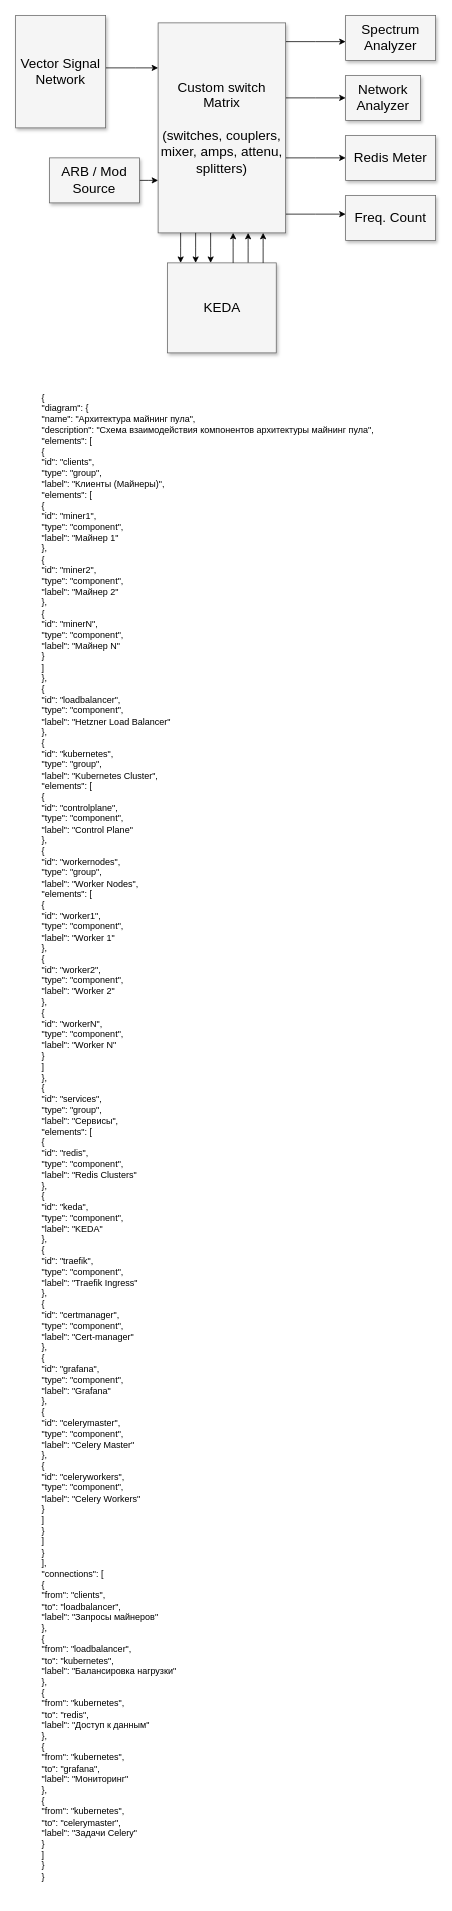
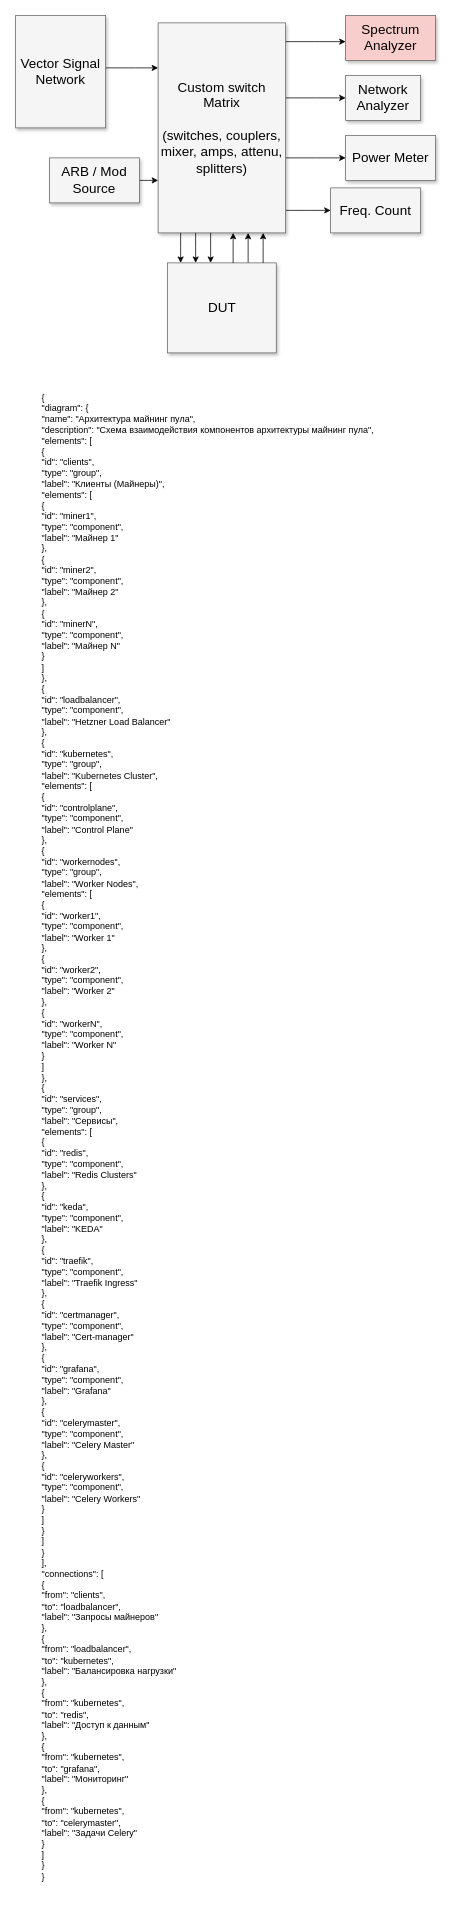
node "Spectrum Analyzer": fillcolor #f5f5f5 -> #f8cecc
node "Redis Meter": label "Redis Meter" -> "Power Meter"
node "Freq. Count": moved (390, 218) -> (375, 210)
node "KEDA": label "KEDA" -> "DUT"
